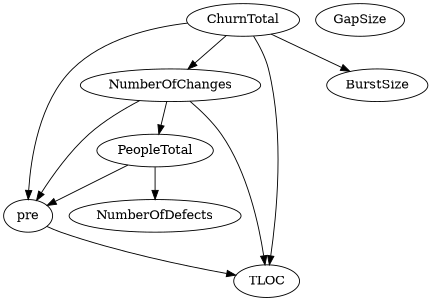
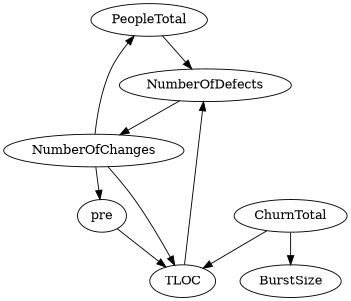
node "GapSize": removed
edge "ChurnTotal" -> "NumberOfChanges": now "NumberOfDefects" -> "NumberOfChanges"
edge "ChurnTotal" -> "pre": removed
edge "PeopleTotal" -> "pre": removed
edge "TLOC" -> "NumberOfDefects": added
